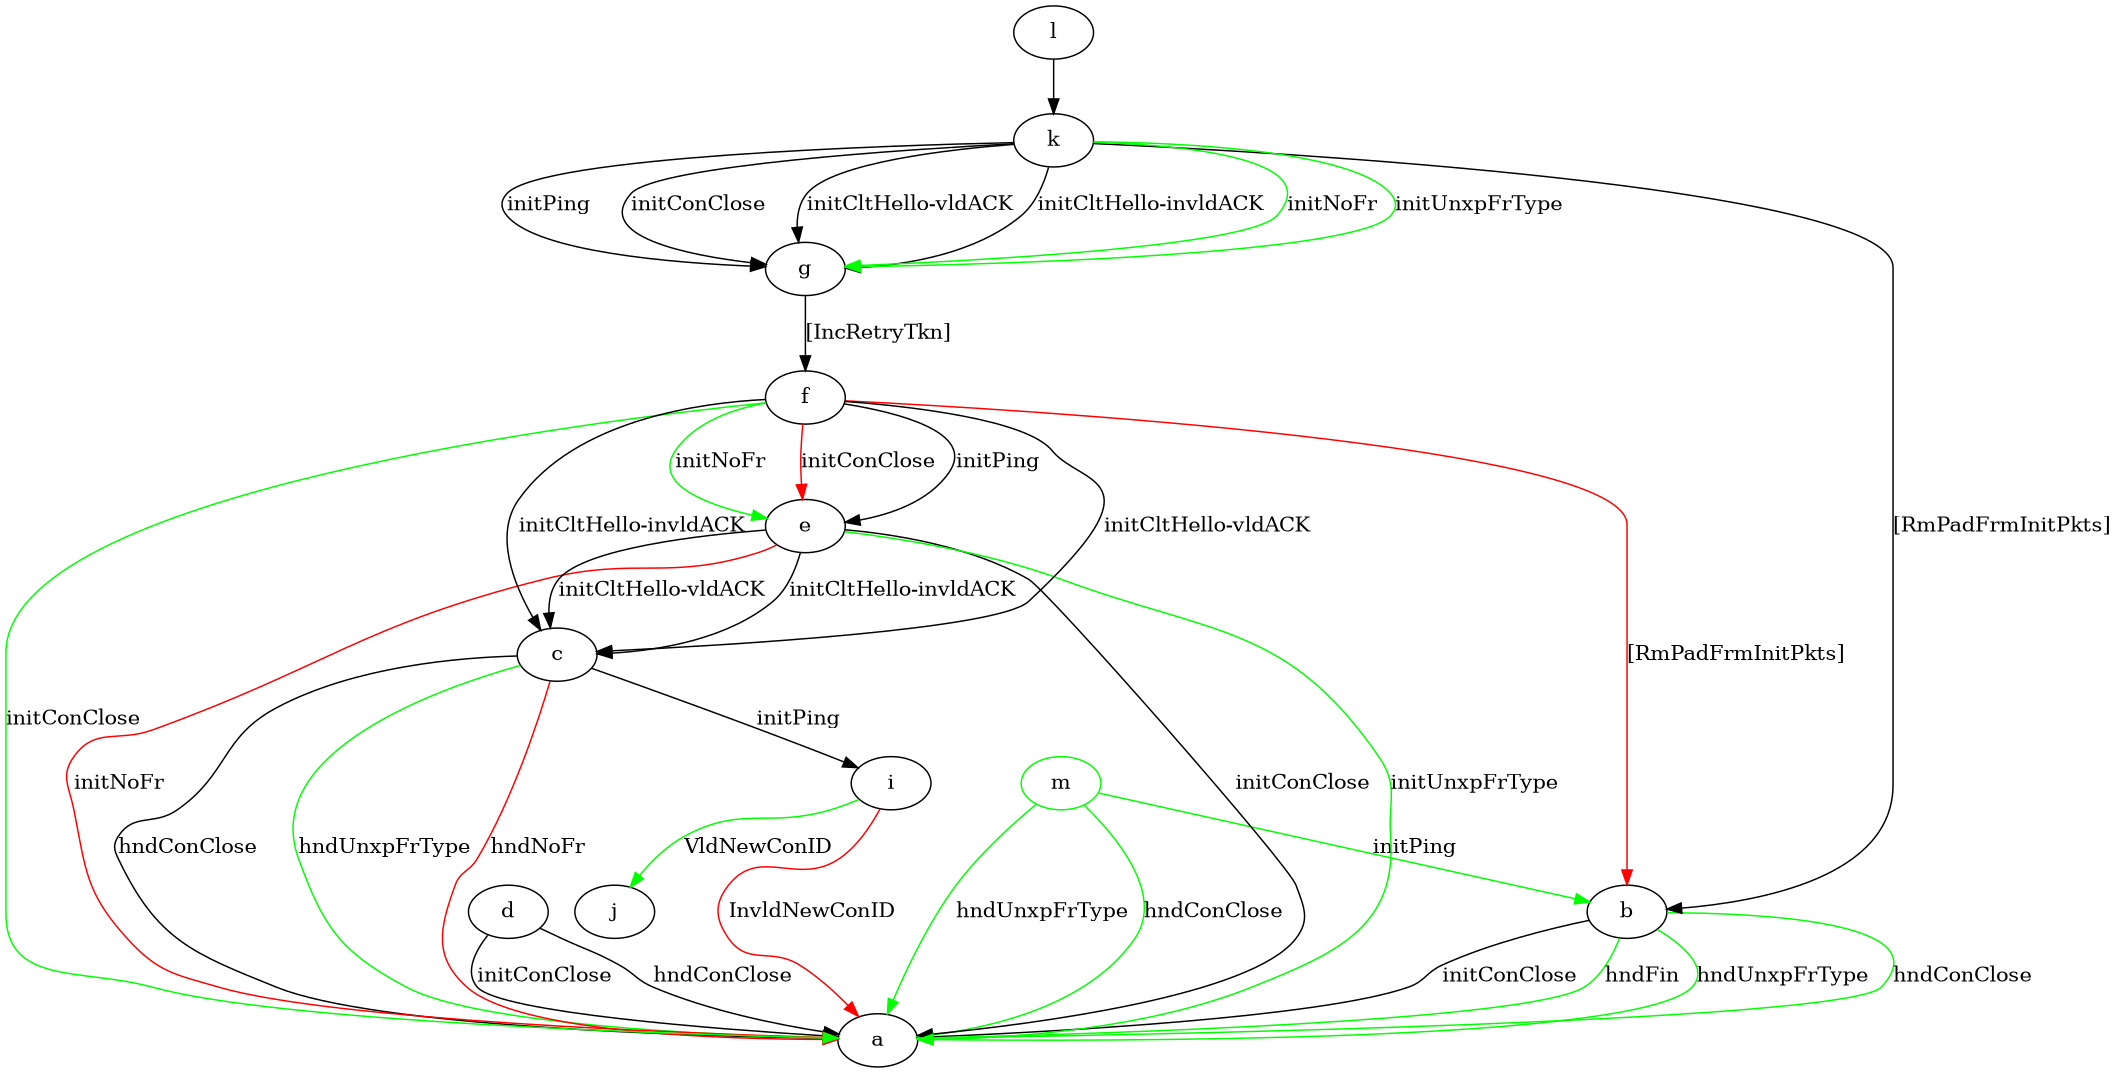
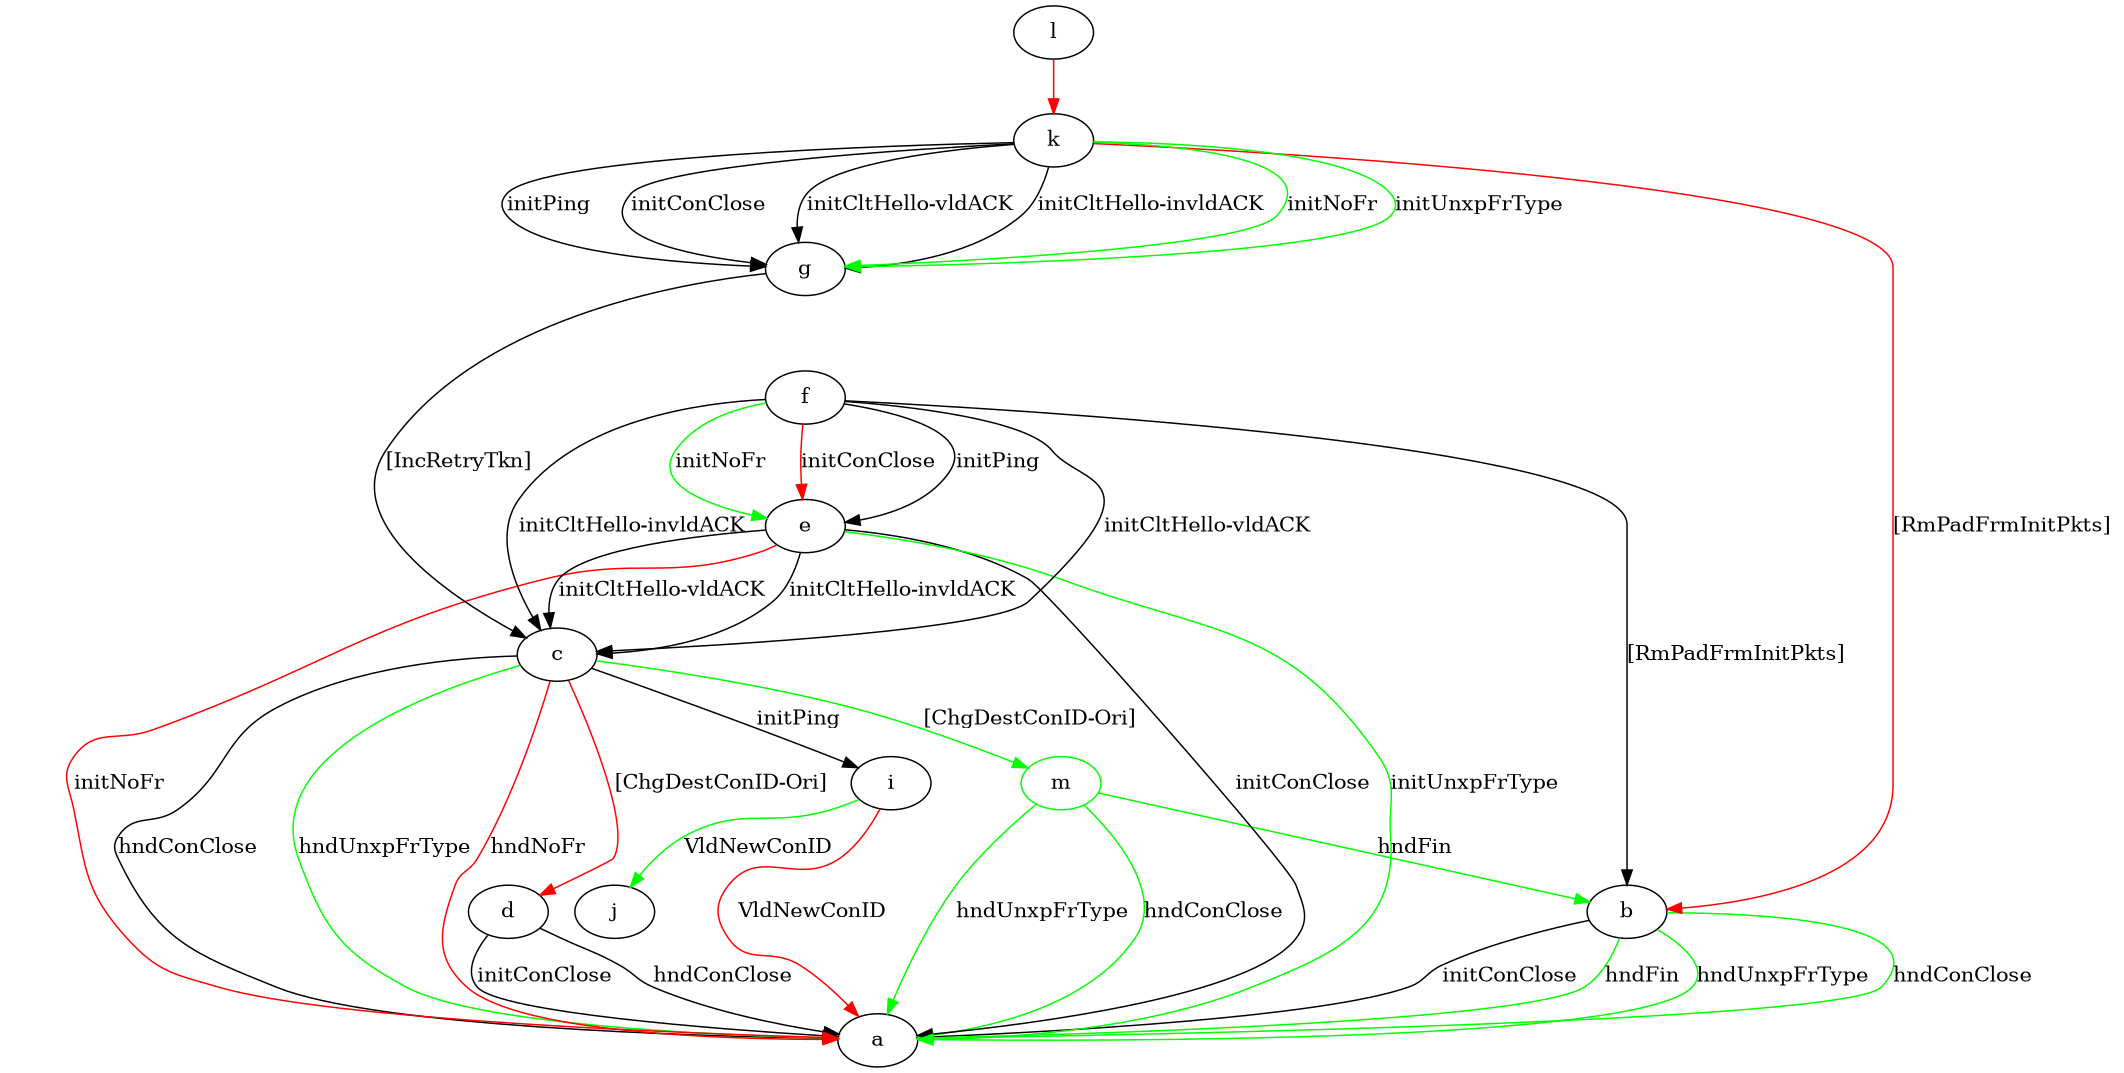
edge "l" -> "k": color black -> red
edge "k" -> "b": color black -> red
edge "g" -> "f": now "g" -> "c"
edge "f" -> "b": color red -> black
edge "c" -> "m": added, label "[ChgDestConID-Ori]"
edge "f" -> "a": removed, label "initConClose"
edge "c" -> "d": added, label "[ChgDestConID-Ori]"
edge "m" -> "b": label "initPing " -> "hndFin "
edge "i" -> "a": label "InvldNewConID " -> "VldNewConID "
